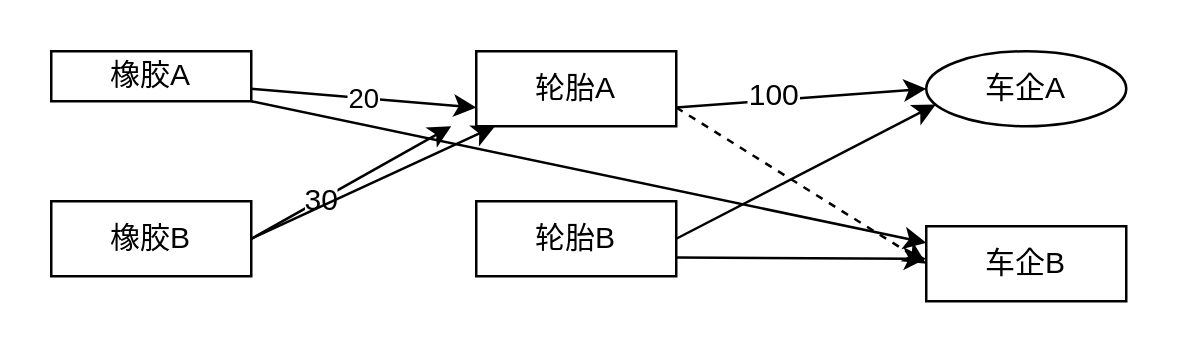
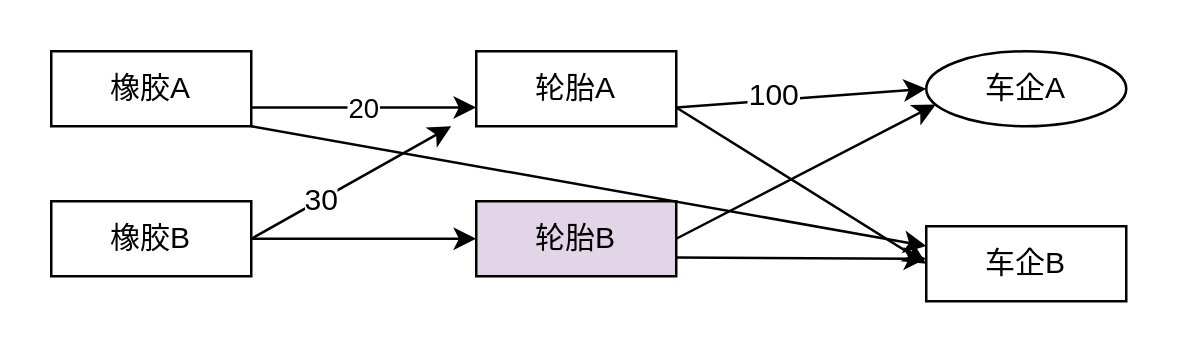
node "橡胶A": size 200x50 -> 200x75
edge "轮胎A" -> "车企B": style dashed -> solid
edge "橡胶B" -> "轮胎A": now "橡胶B" -> "轮胎B"
node "轮胎B": fillcolor #ffffff -> #e1d5e7
